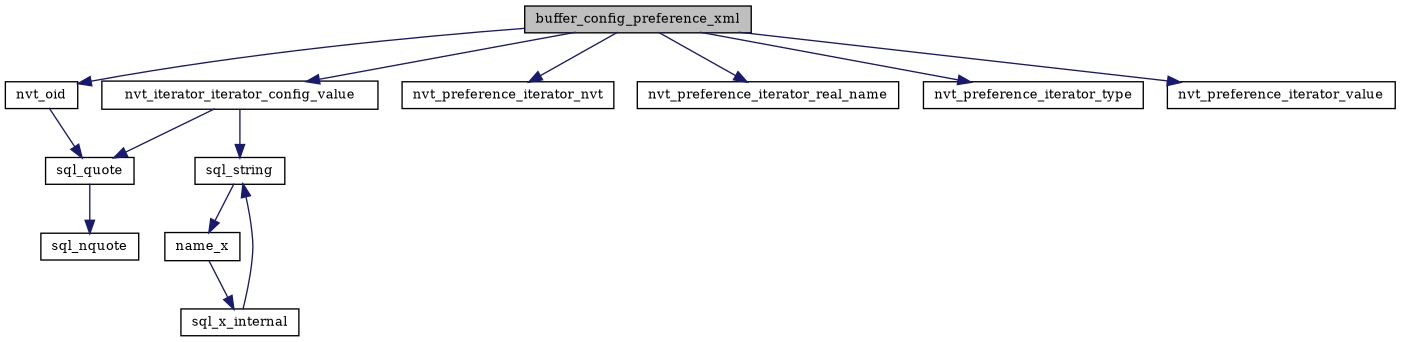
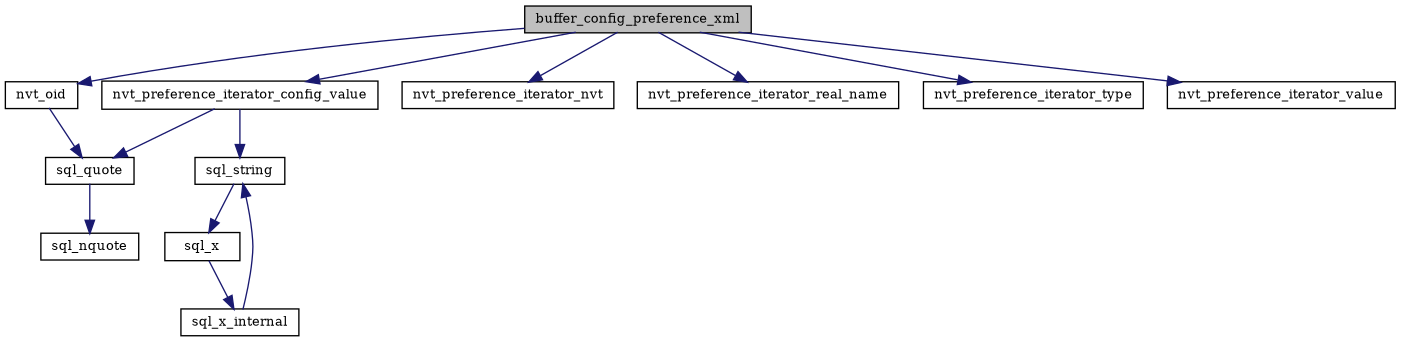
node "nvt_iterator_iterator_config_value": label "nvt_iterator_iterator_config_value" -> "nvt_preference_iterator_config_value"
node "name_x": label "name_x" -> "sql_x"
